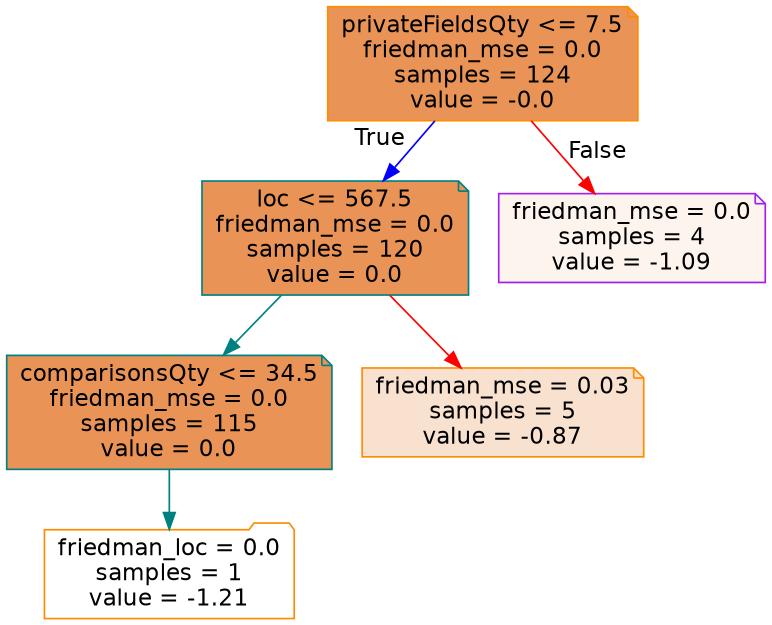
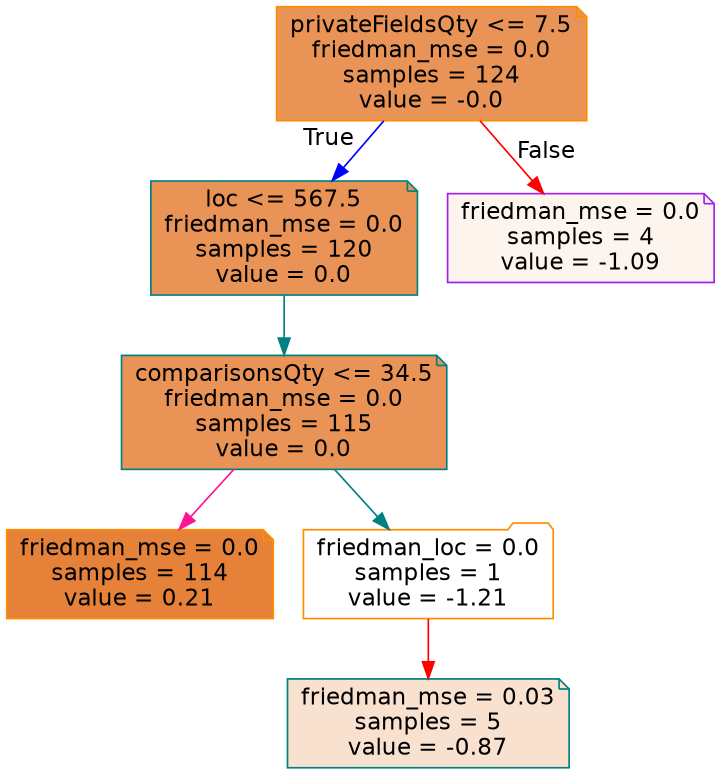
edge "loc <= 567.5 friedman_mse = 0.0 samples = 120 value = 0.0" -> "friedman_mse = 0.03 samples = 5 value = -0.87": now "friedman_loc = 0.0 samples = 1 value = -1.21" -> "friedman_mse = 0.03 samples = 5 value = -0.87"
node "friedman_mse = 0.03 samples = 5 value = -0.87": color darkorange -> teal
node "friedman_mse = 0.0 samples = 114 value = 0.21": added
